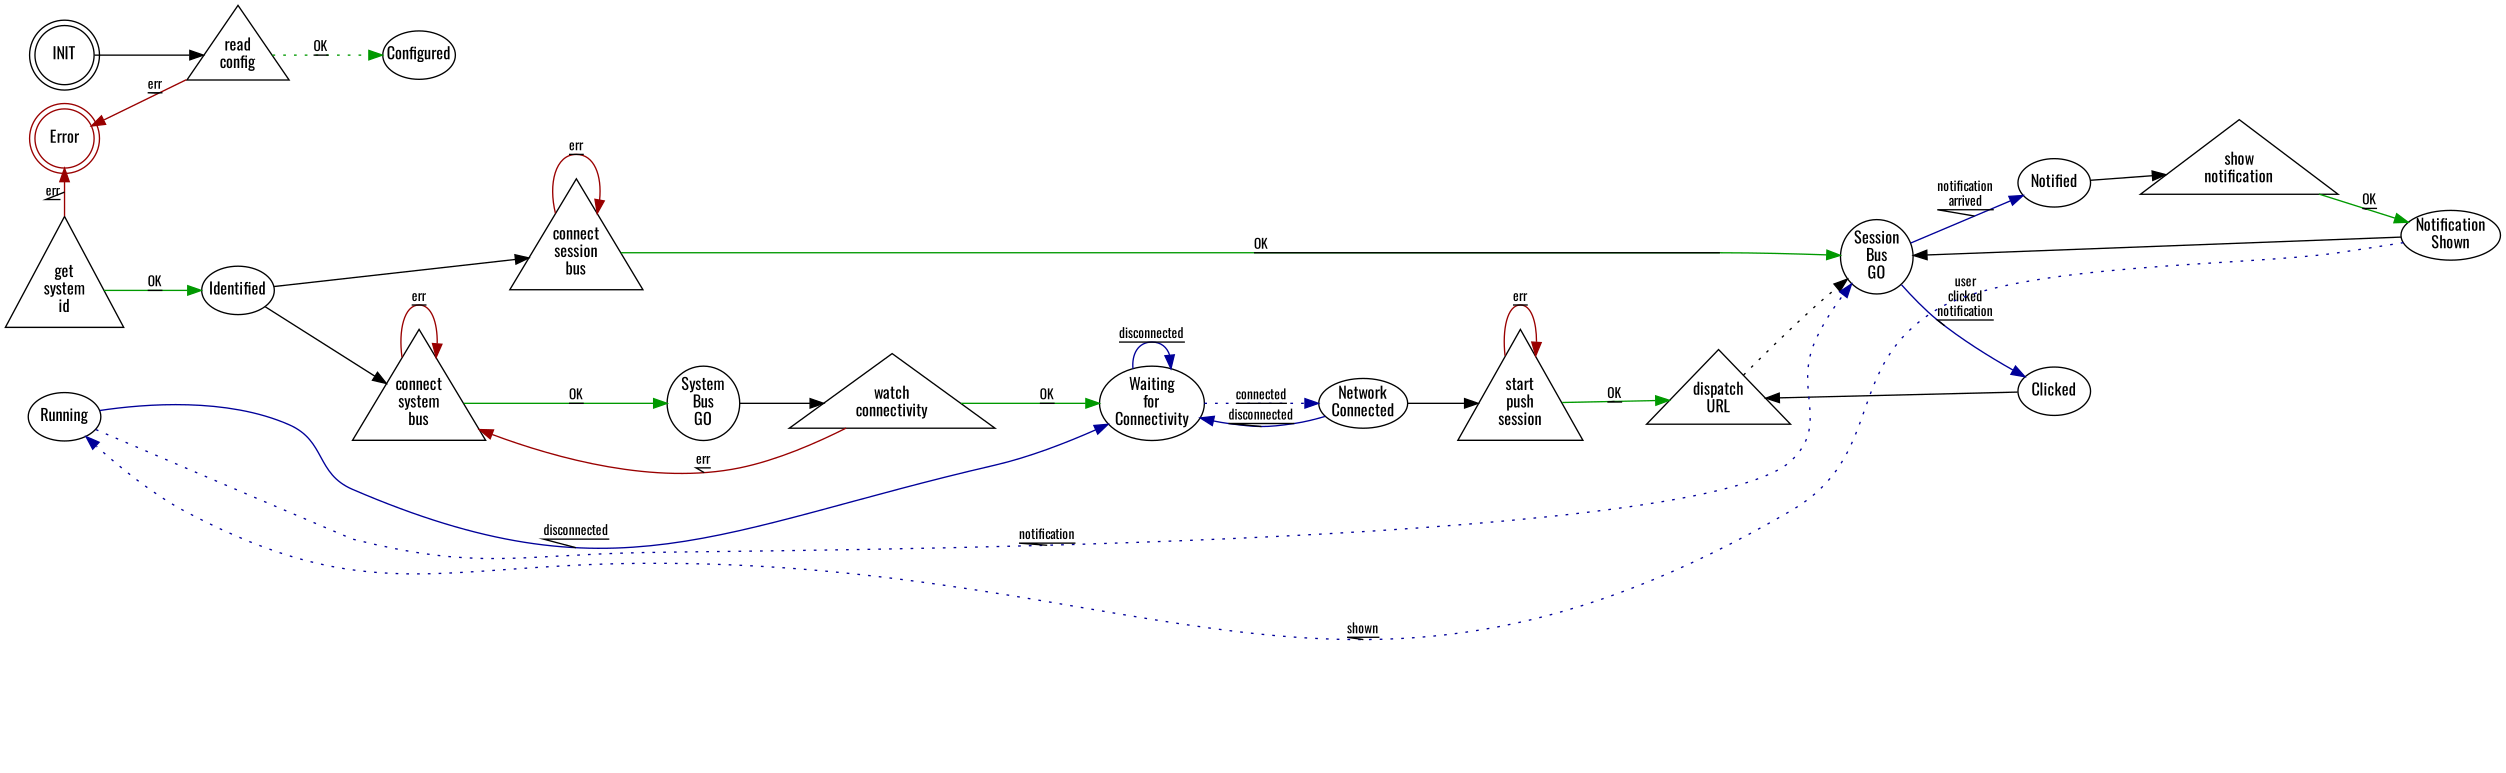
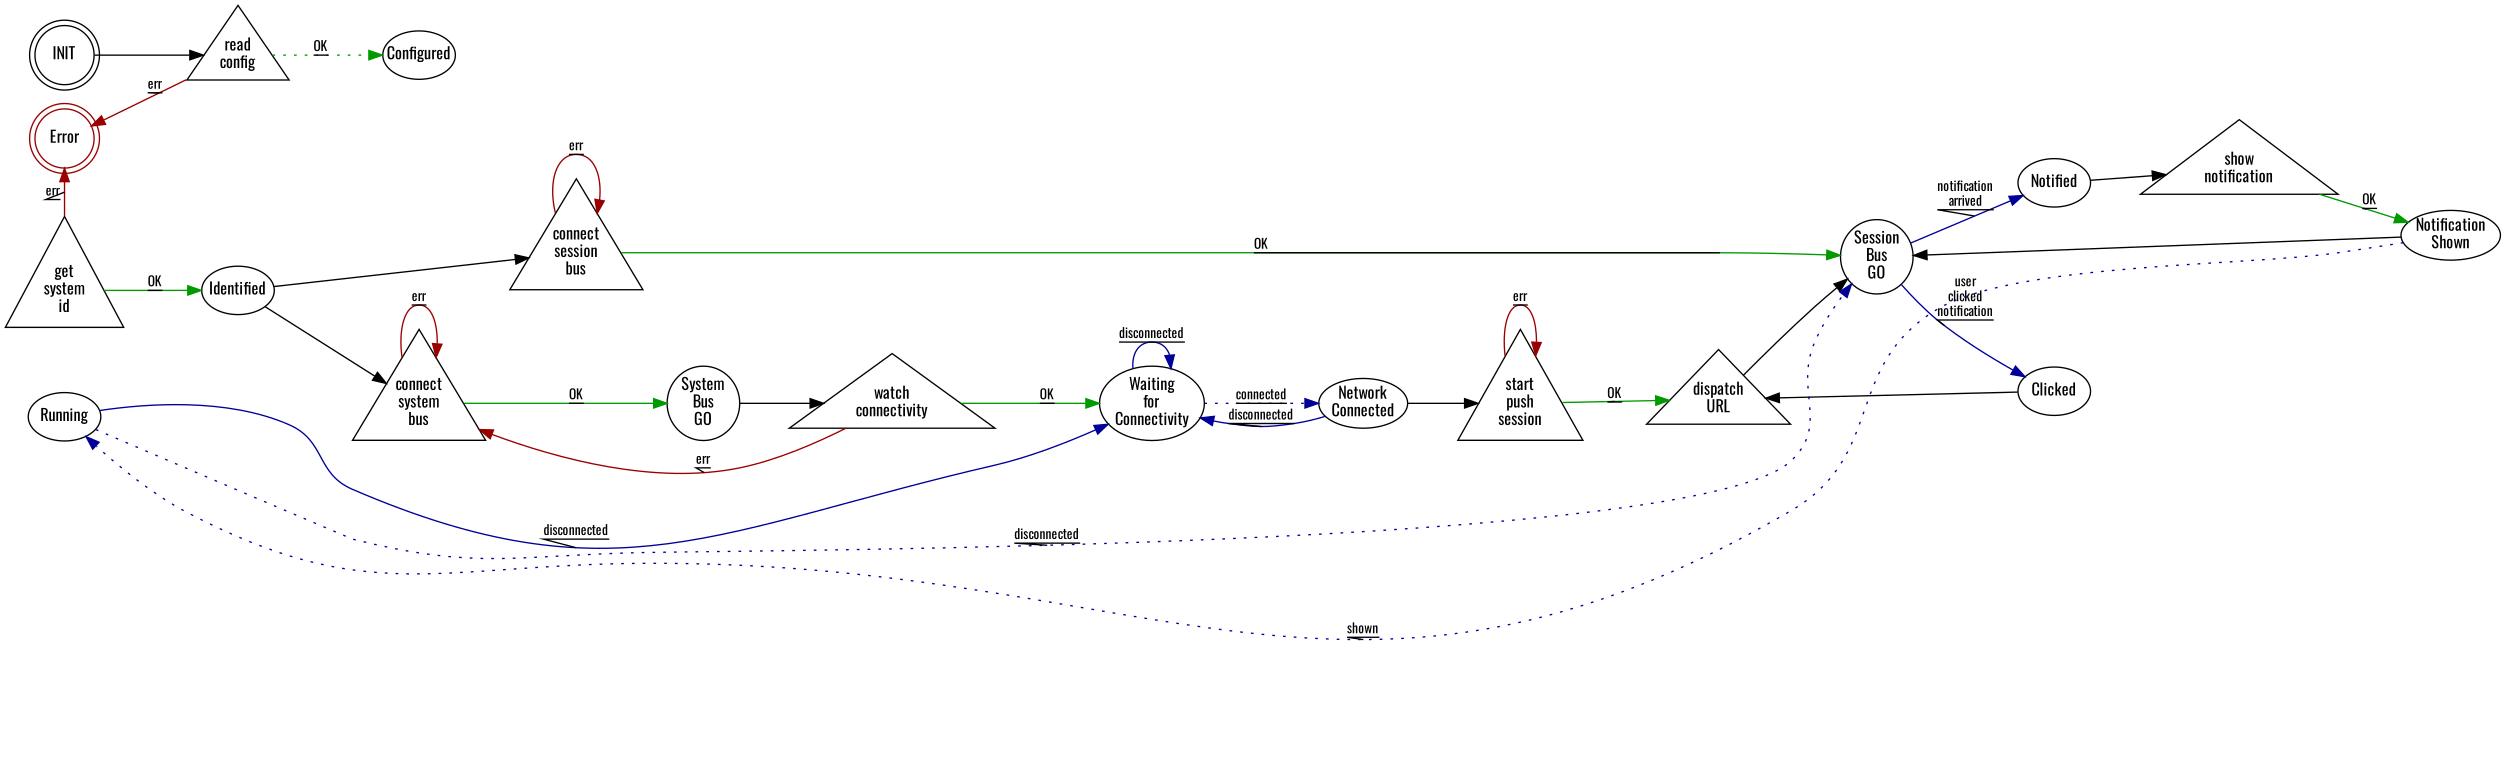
edge "dispatch URL" -> "Session Bus GO": style dotted -> solid
edge "Running" -> "Session Bus GO": label "notification" -> "disconnected"
